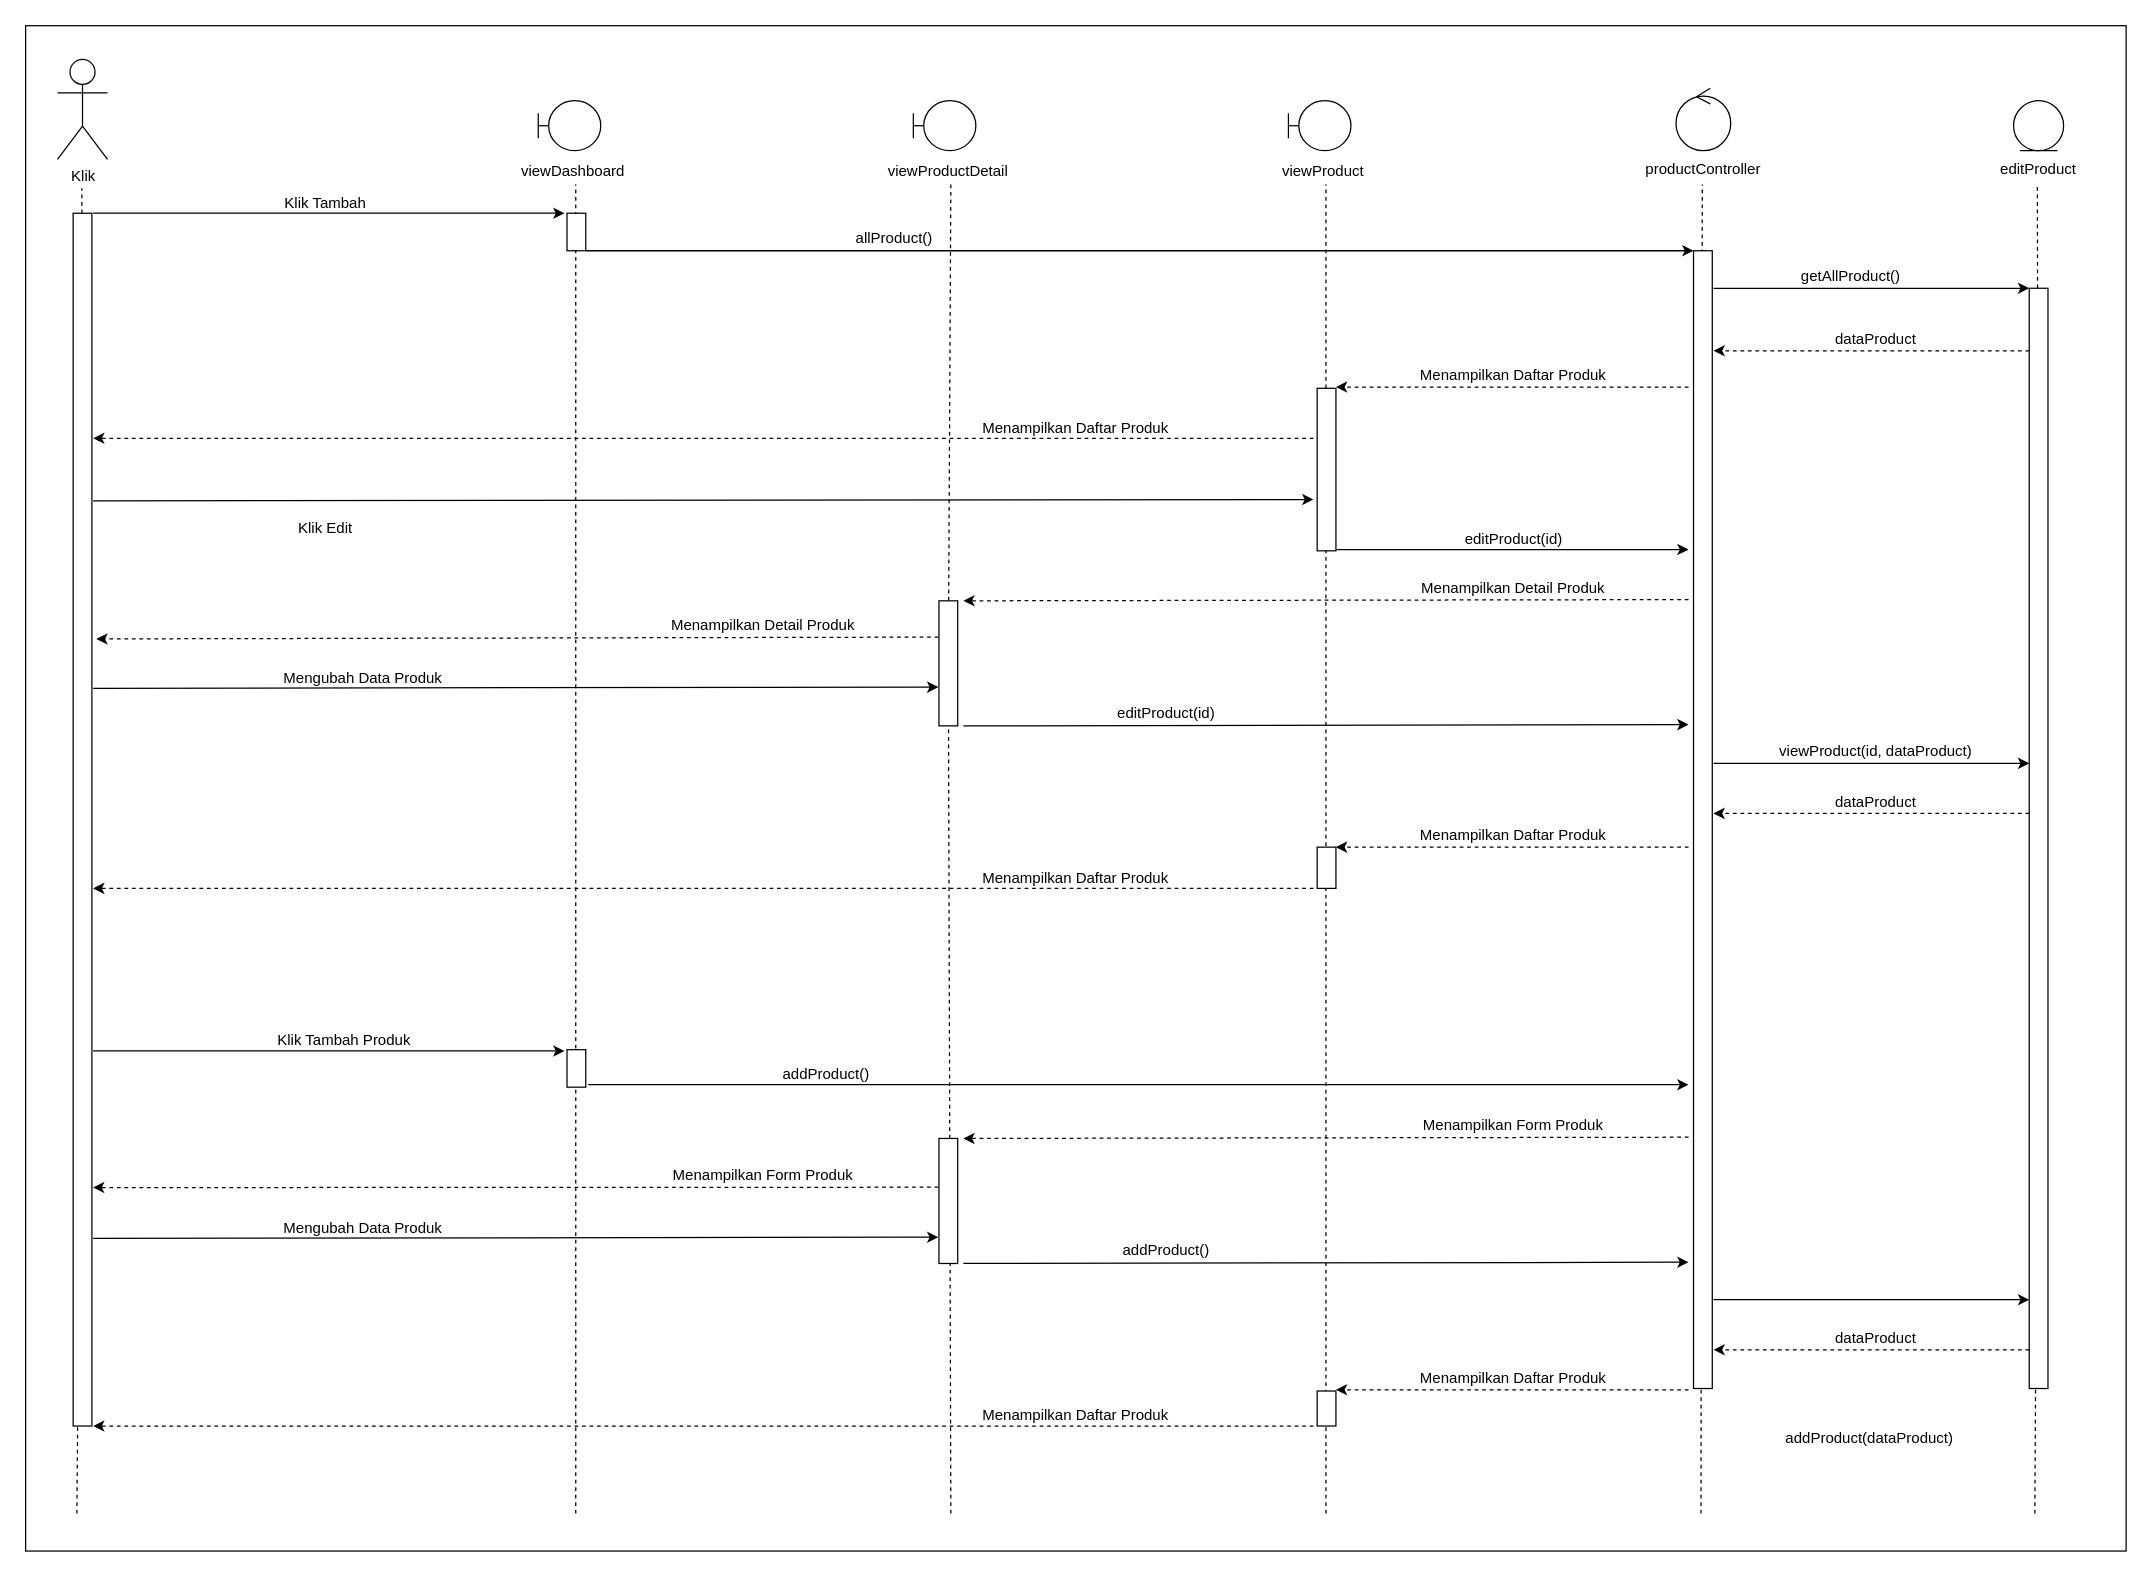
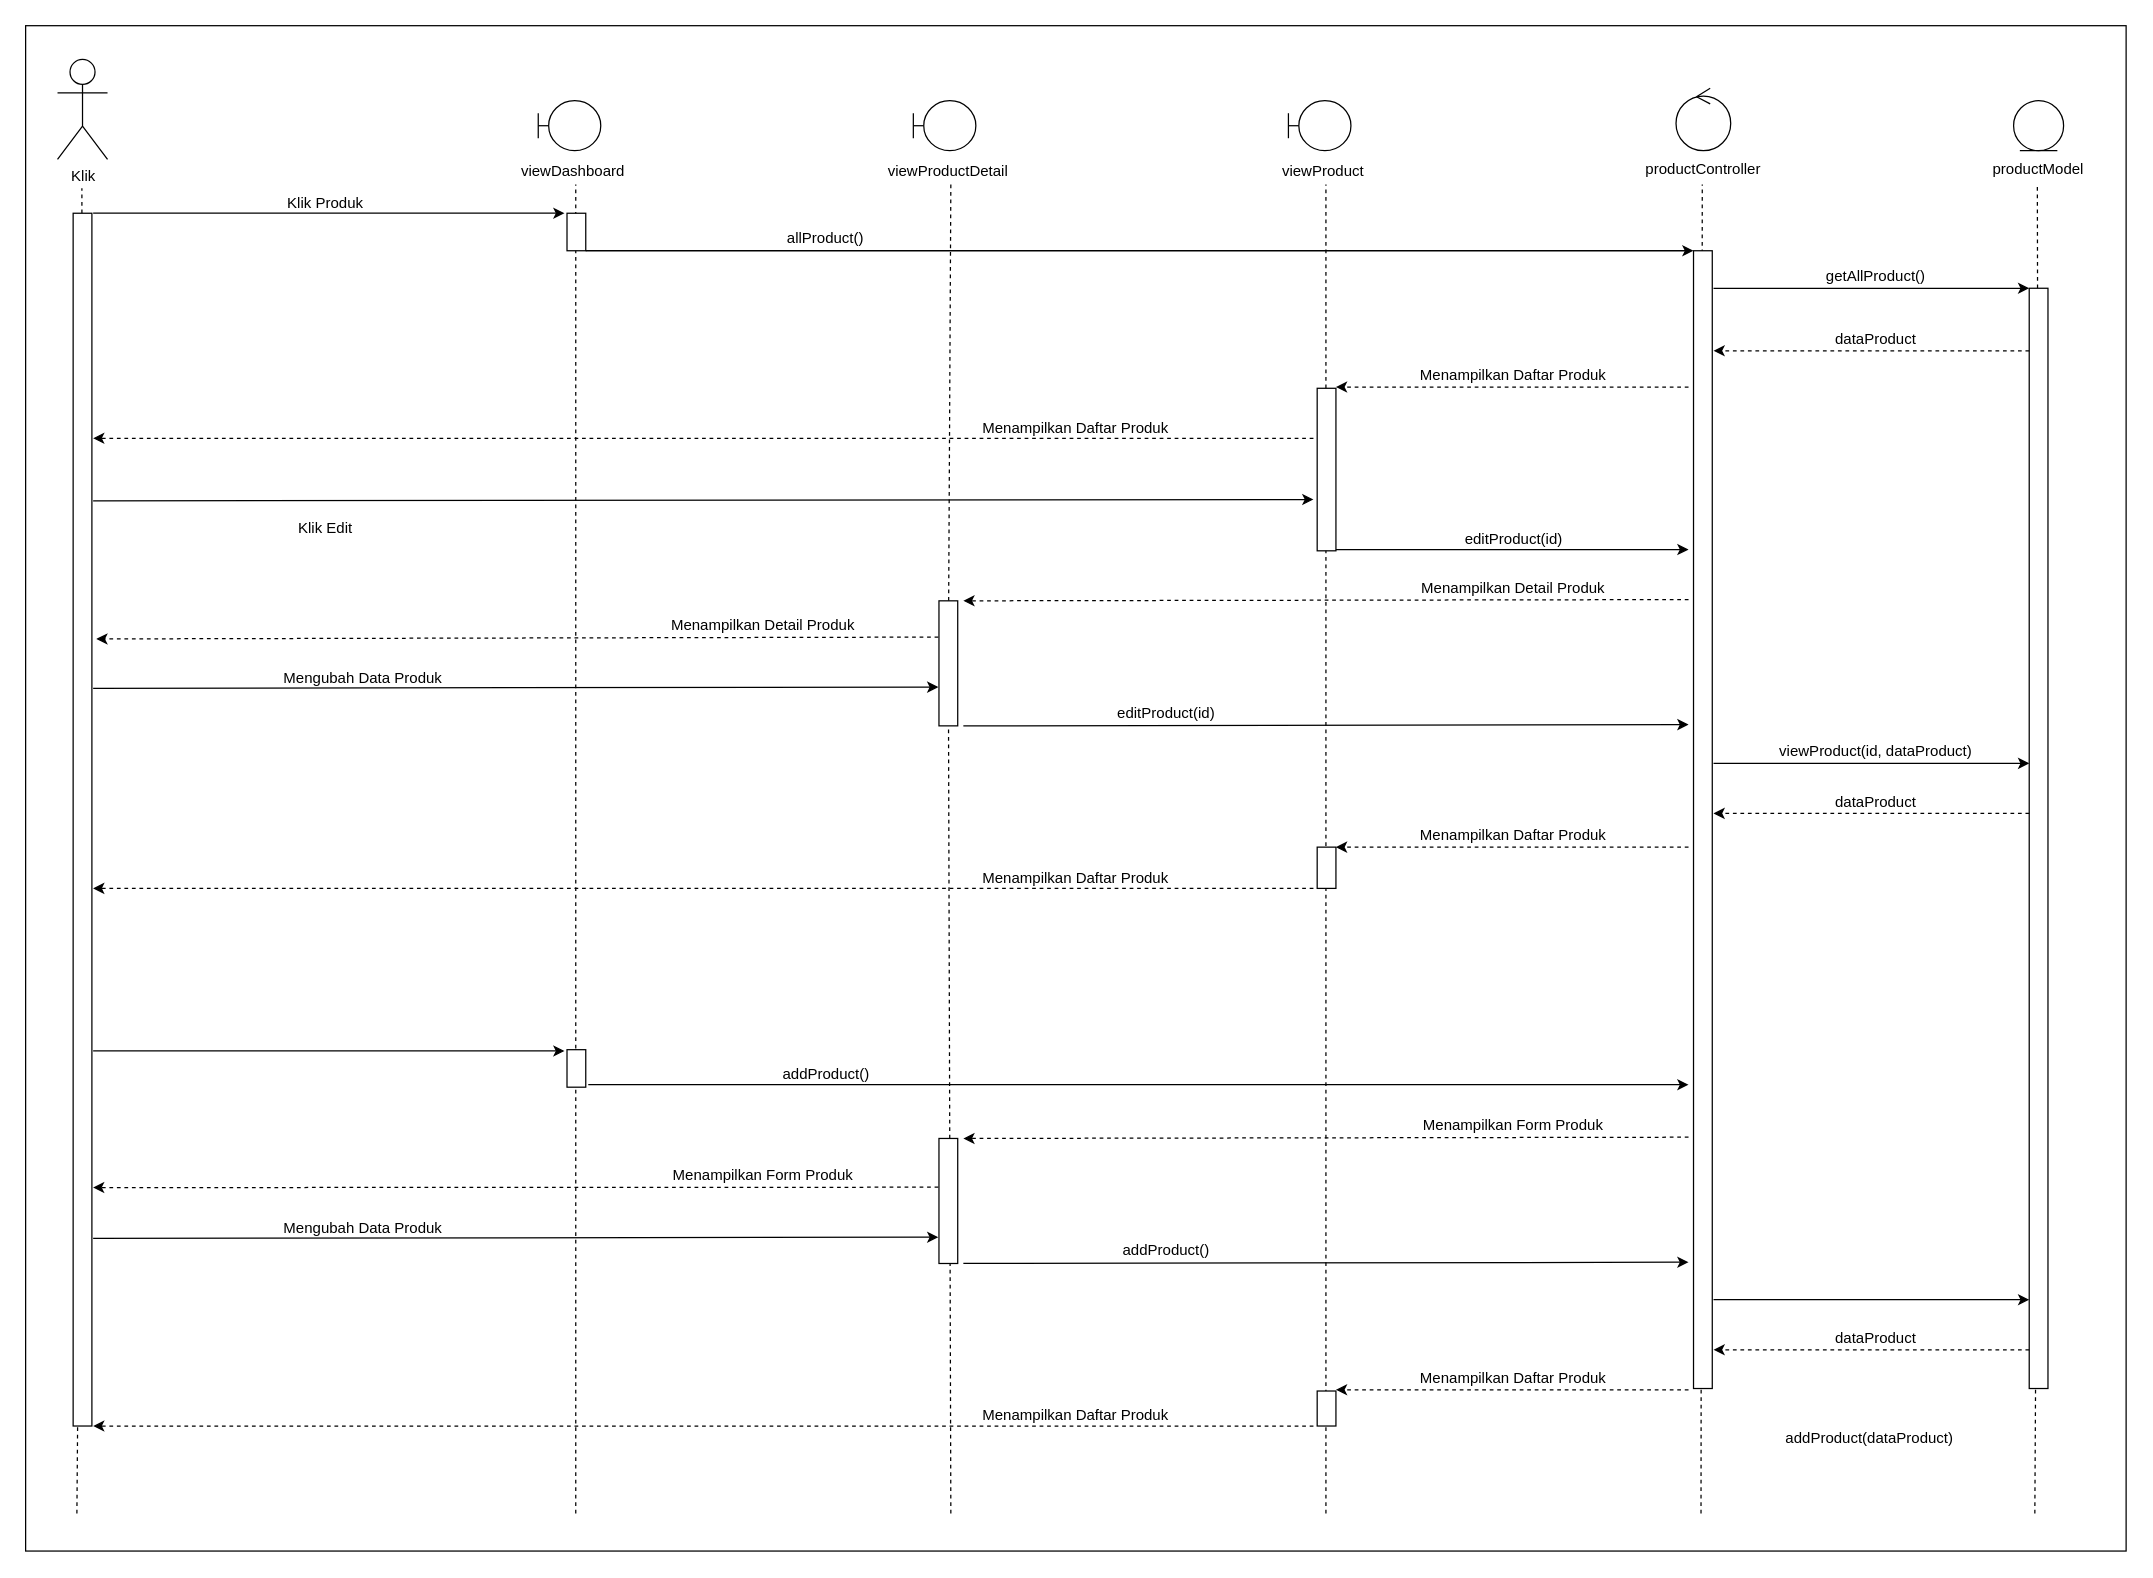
node "editProduct": label "editProduct" -> "productModel"
node "Klik Tambah": label "Klik Tambah" -> "Klik Produk"
node "allProduct()": moved (894, 238) -> (826, 238)
node "getAllProduct()": moved (1851, 277) -> (1876, 277)
node "Klik Tambah Produk": removed
